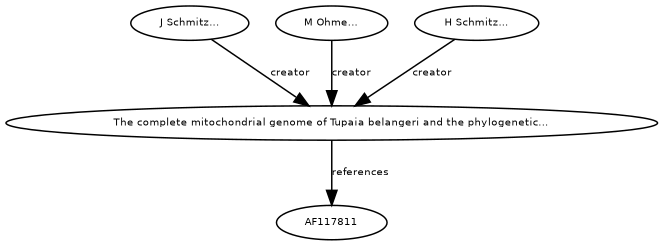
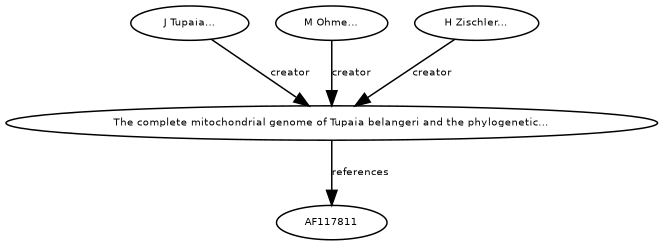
node "J Schmitz...": label "J Schmitz..." -> "J Tupaia..."
node "H Schmitz...": label "H Schmitz..." -> "H Zischler..."
